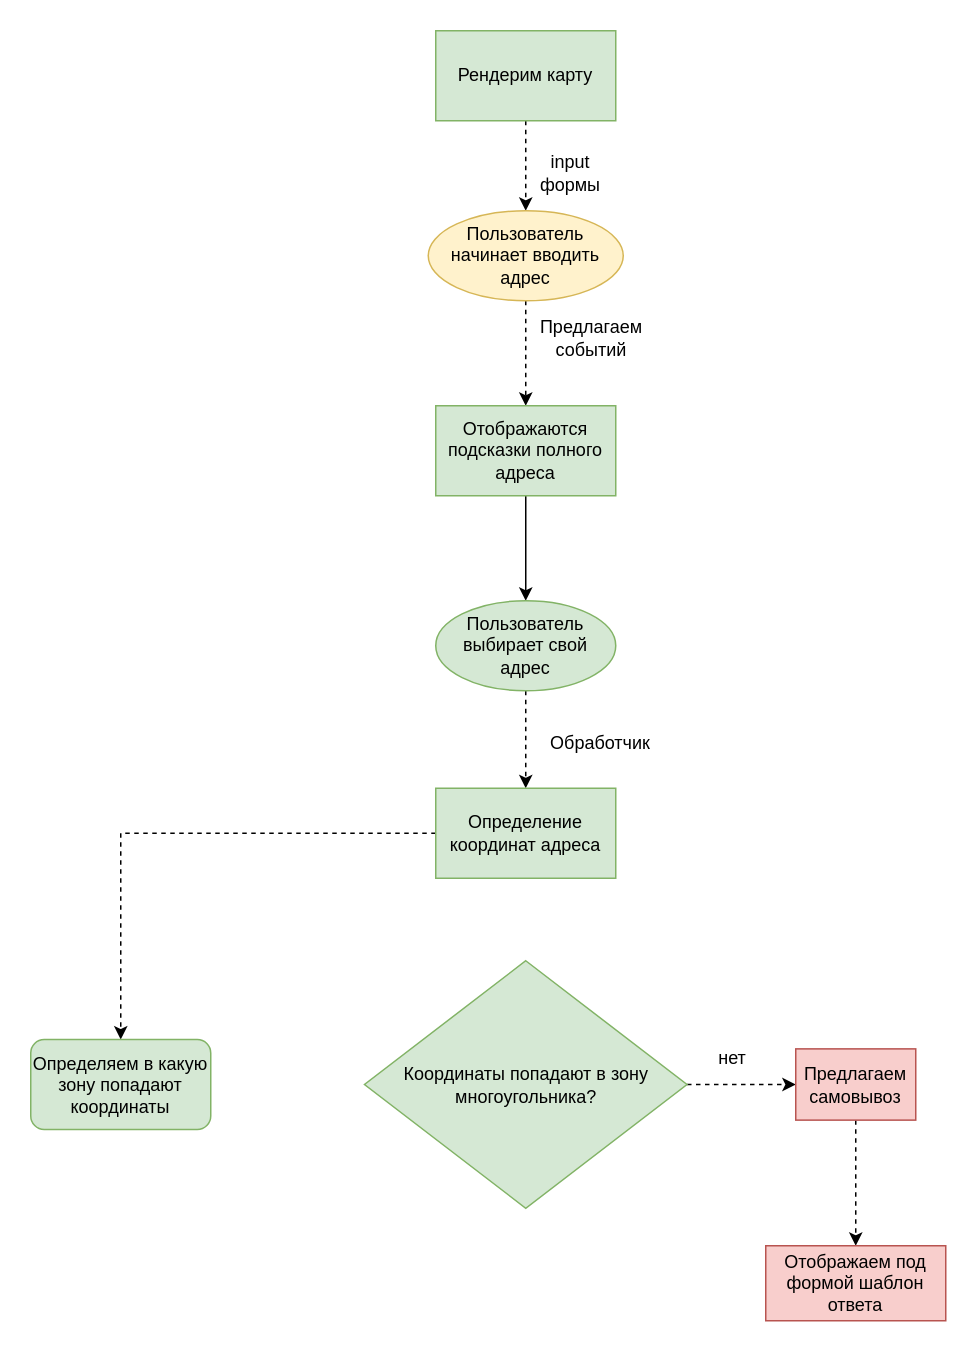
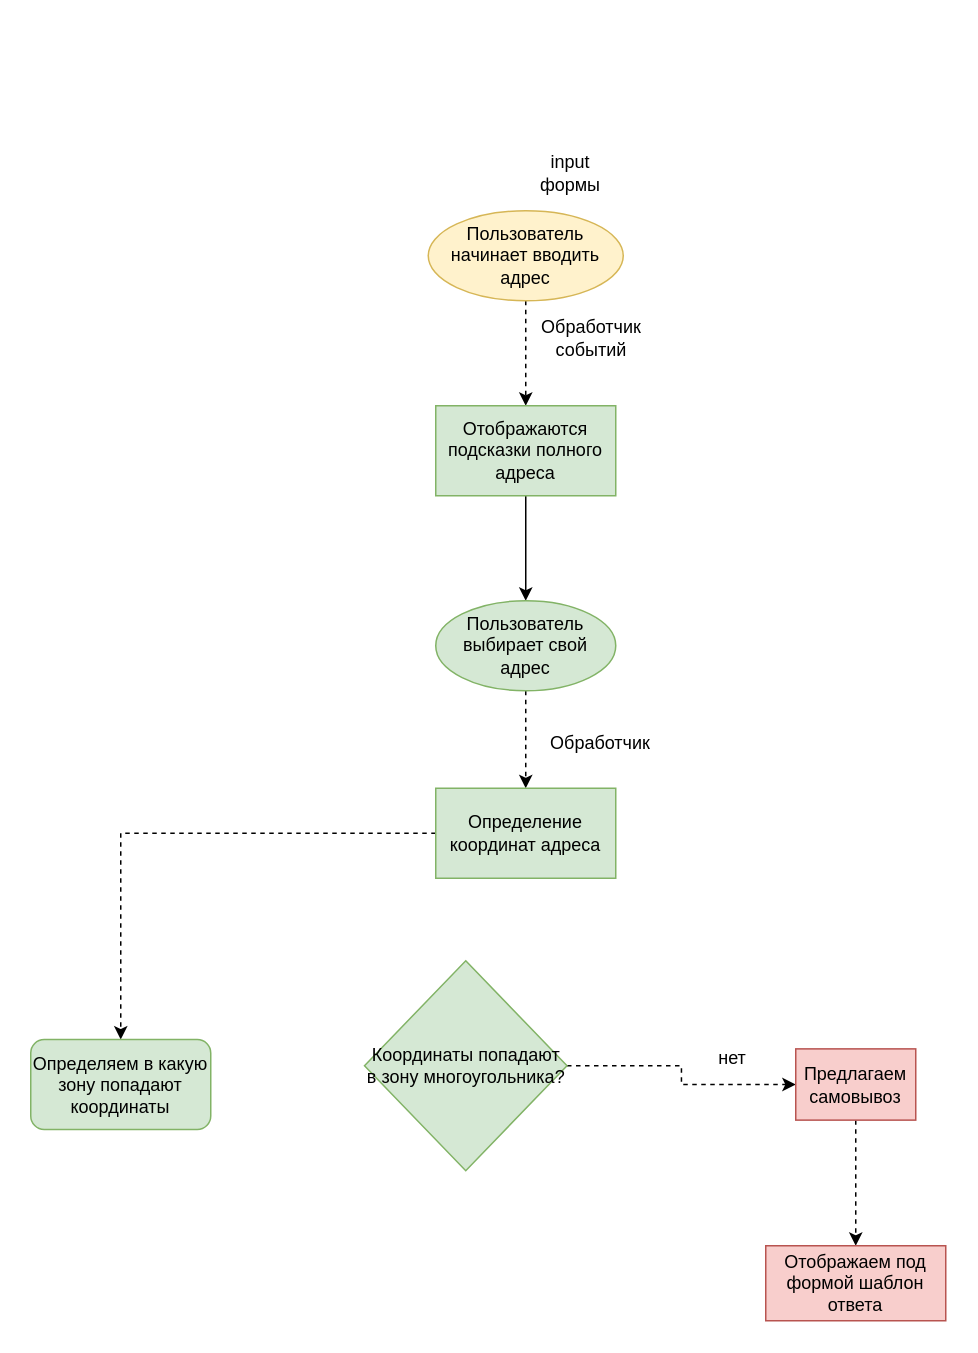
node "Рендерим карту": removed
edge "Рендерим карту" -> "Пользователь начинает вводить адрес": removed
node "Предлагаем событий": label "Предлагаем событий" -> "Обработчик событий"
node "Координаты попадают в зону многоугольника?": size 323x248 -> 203x210
